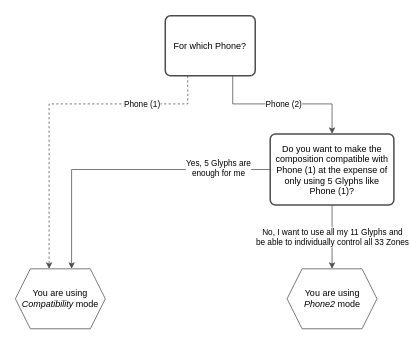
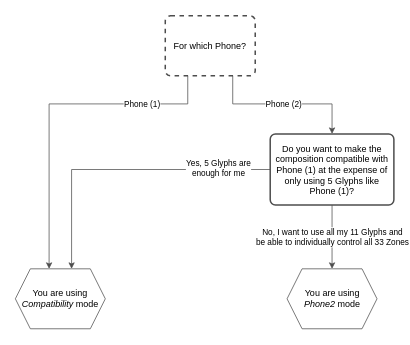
node "For which Phone?": style solid -> dashed
edge "For which Phone?" -> "You are using Compatibility mode": style dashed -> solid
